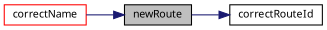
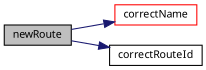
edge "correctName" -> "newRoute": reversed
